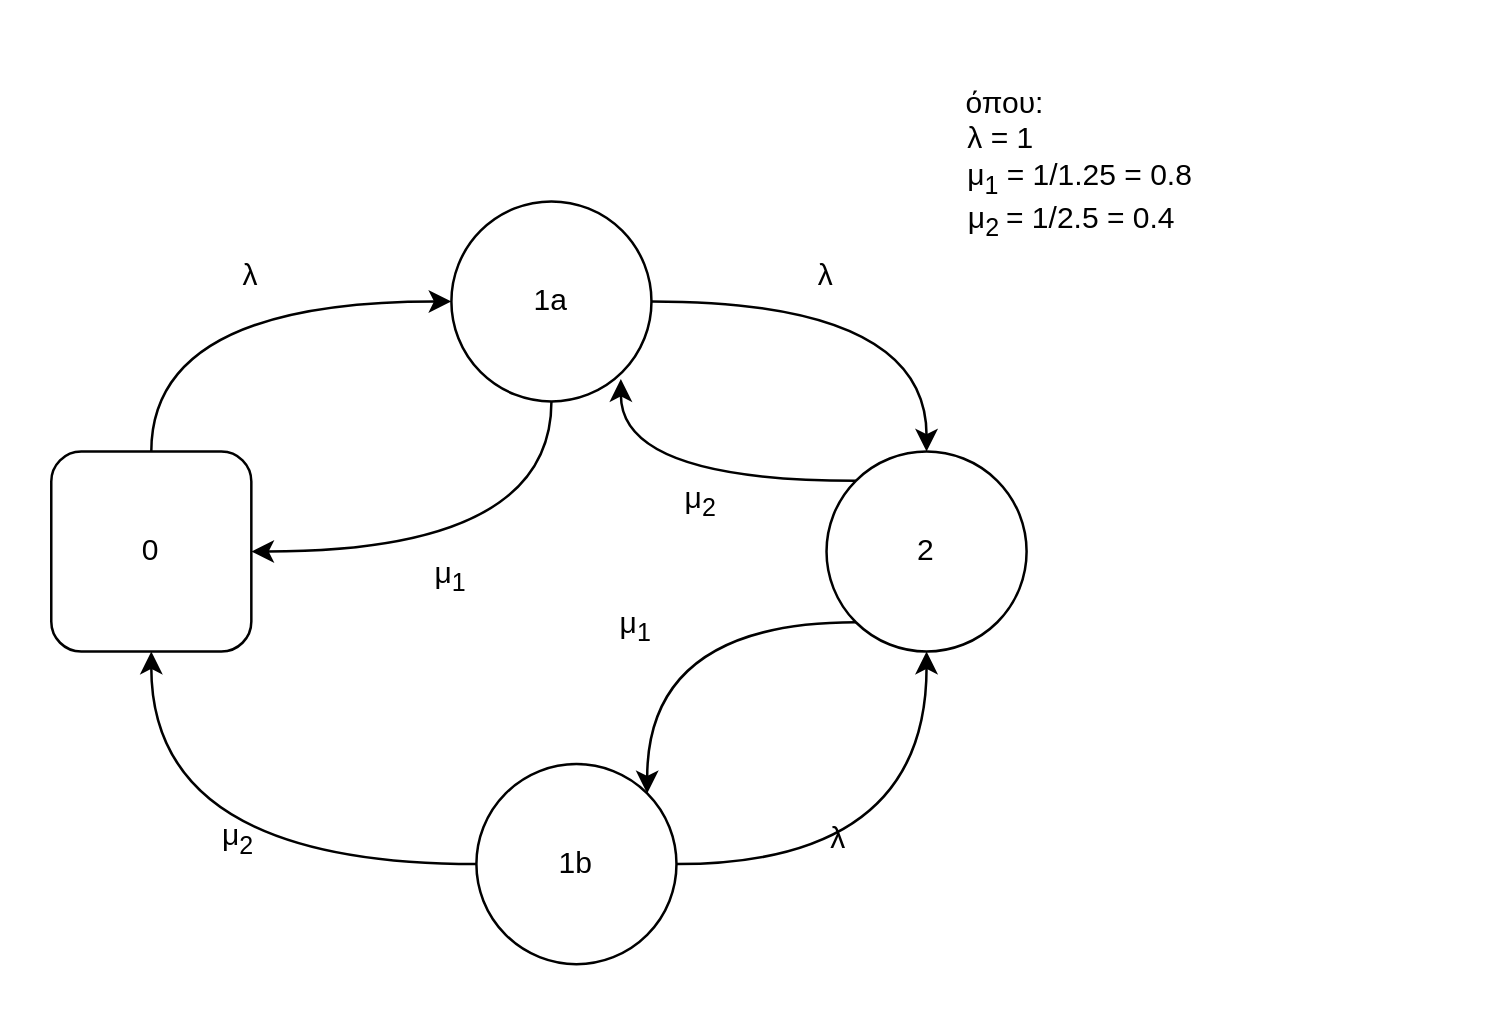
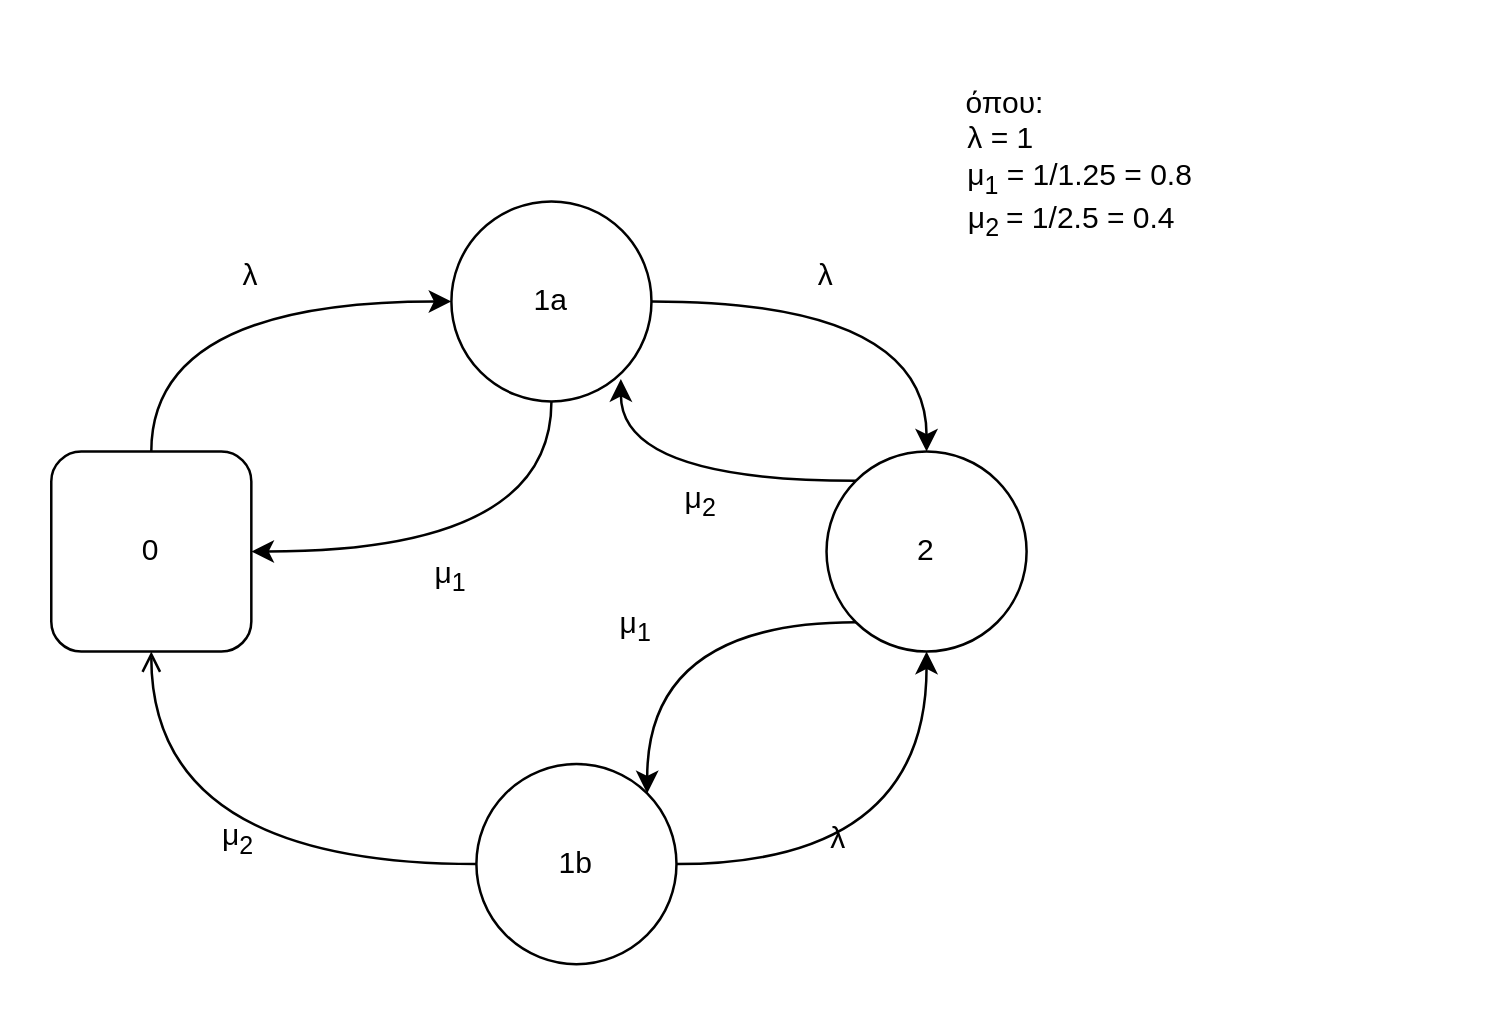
edge "1b" -> "0": arrowhead classic -> open
